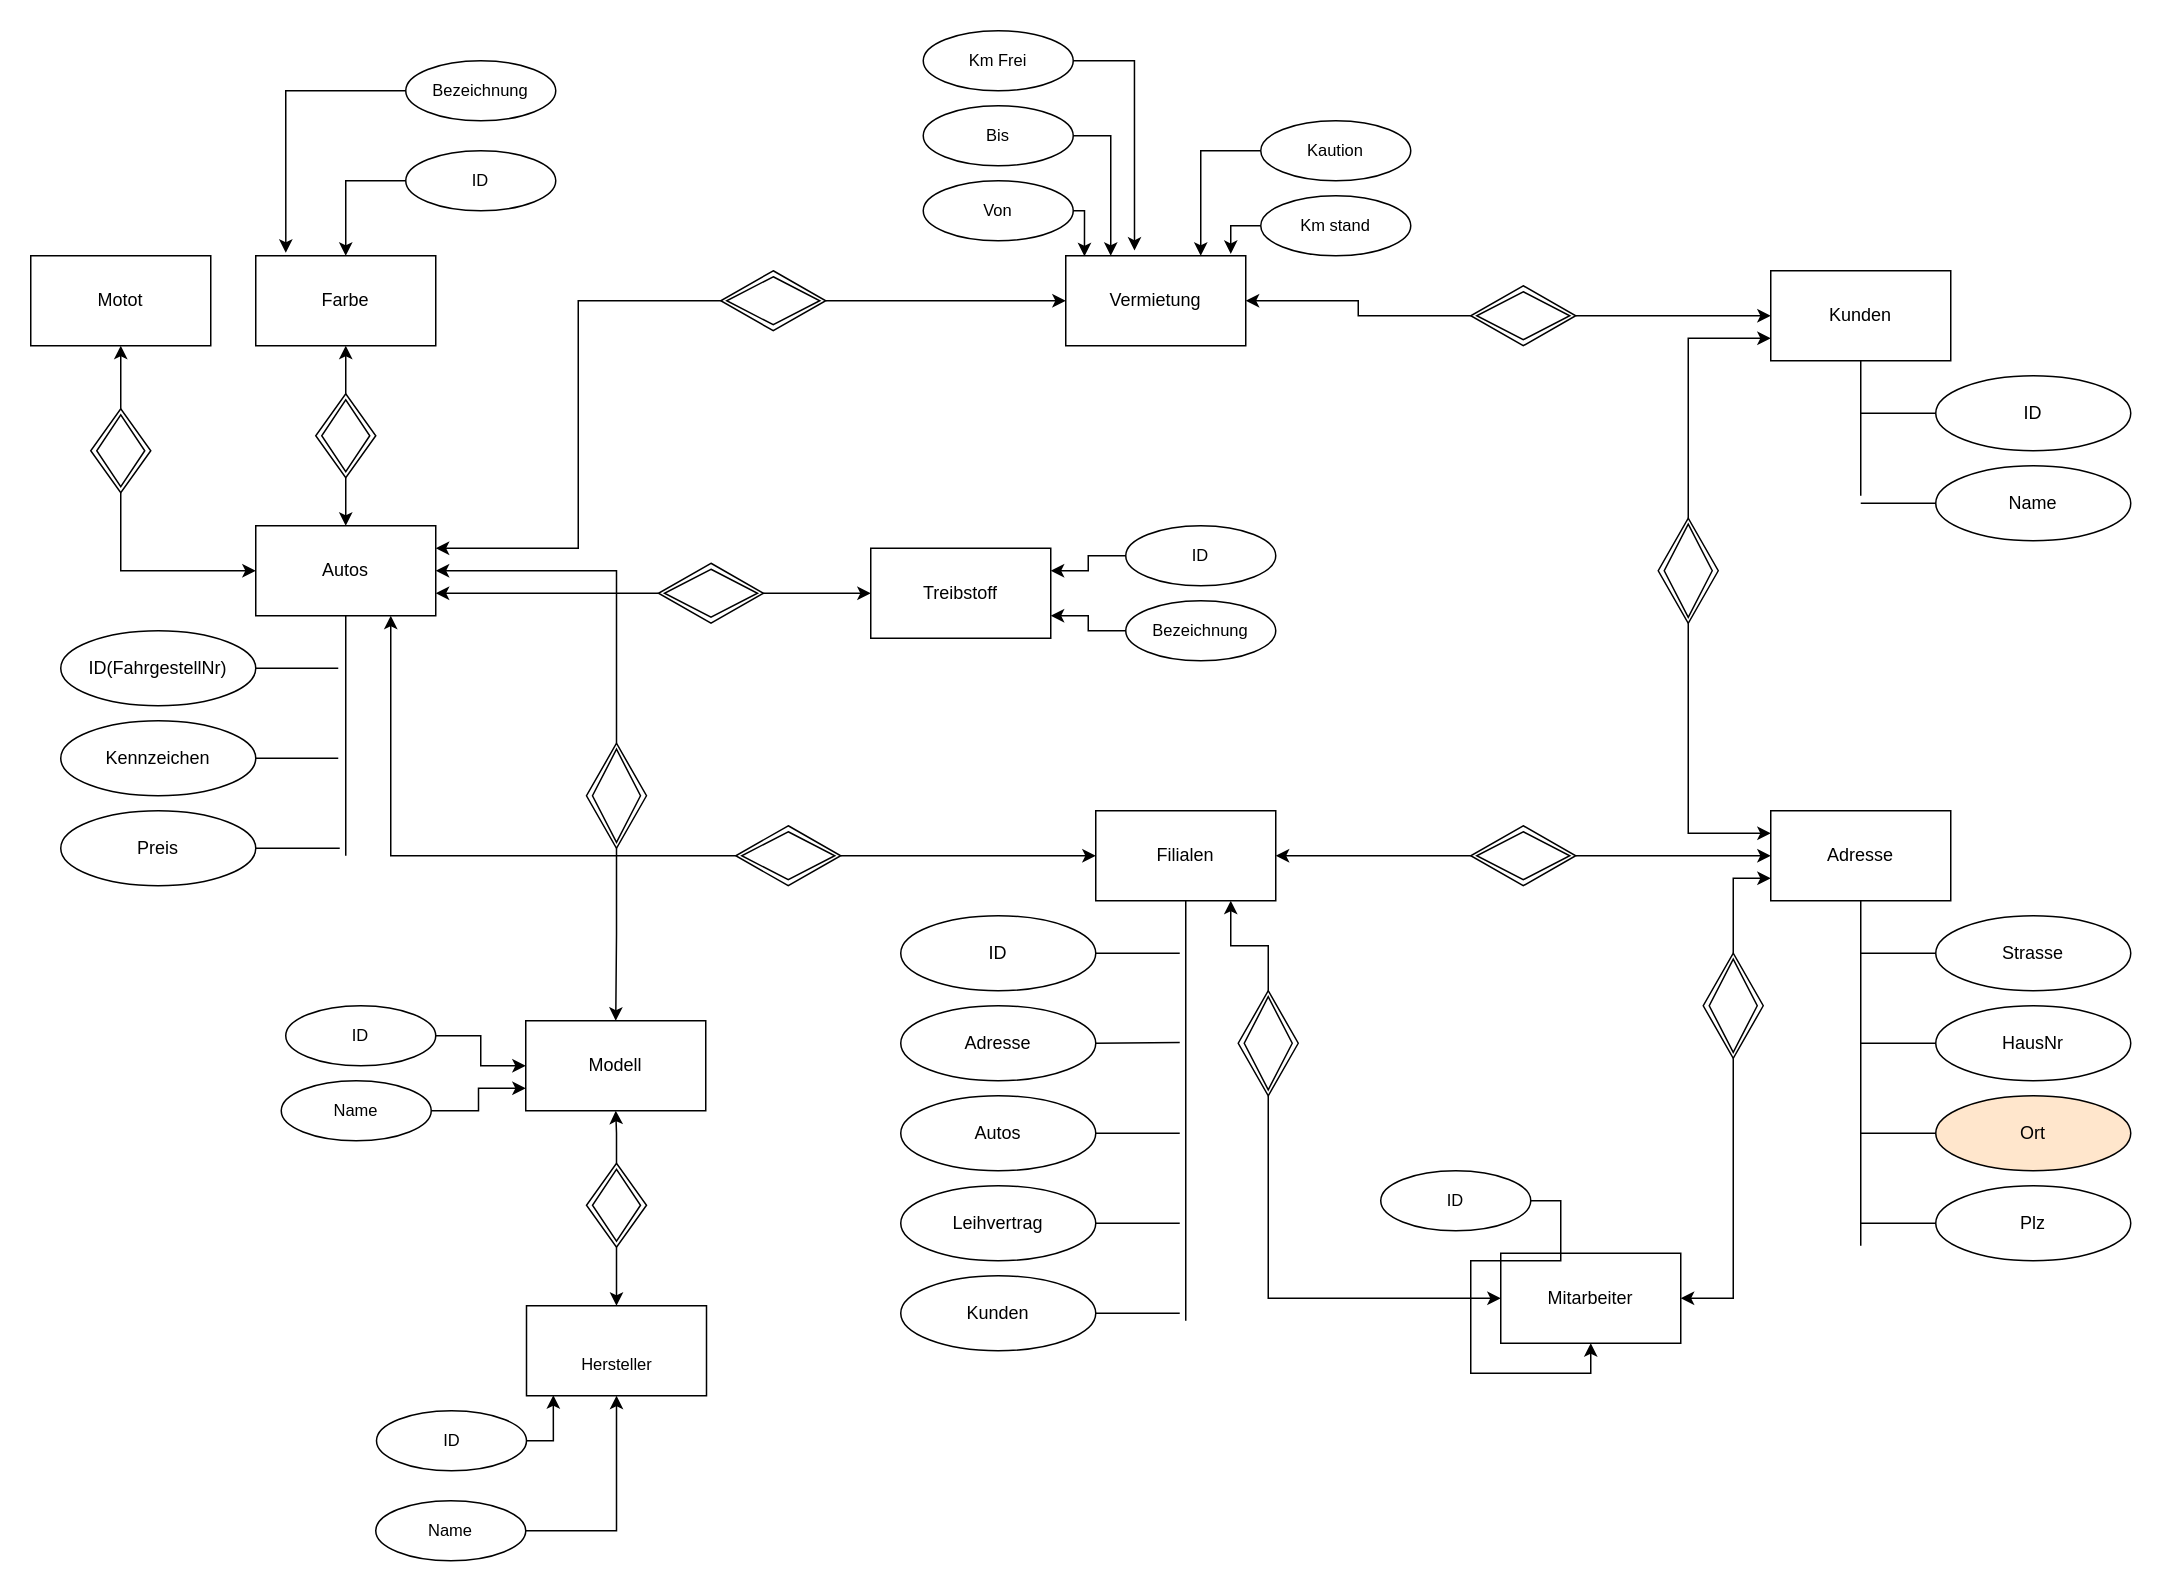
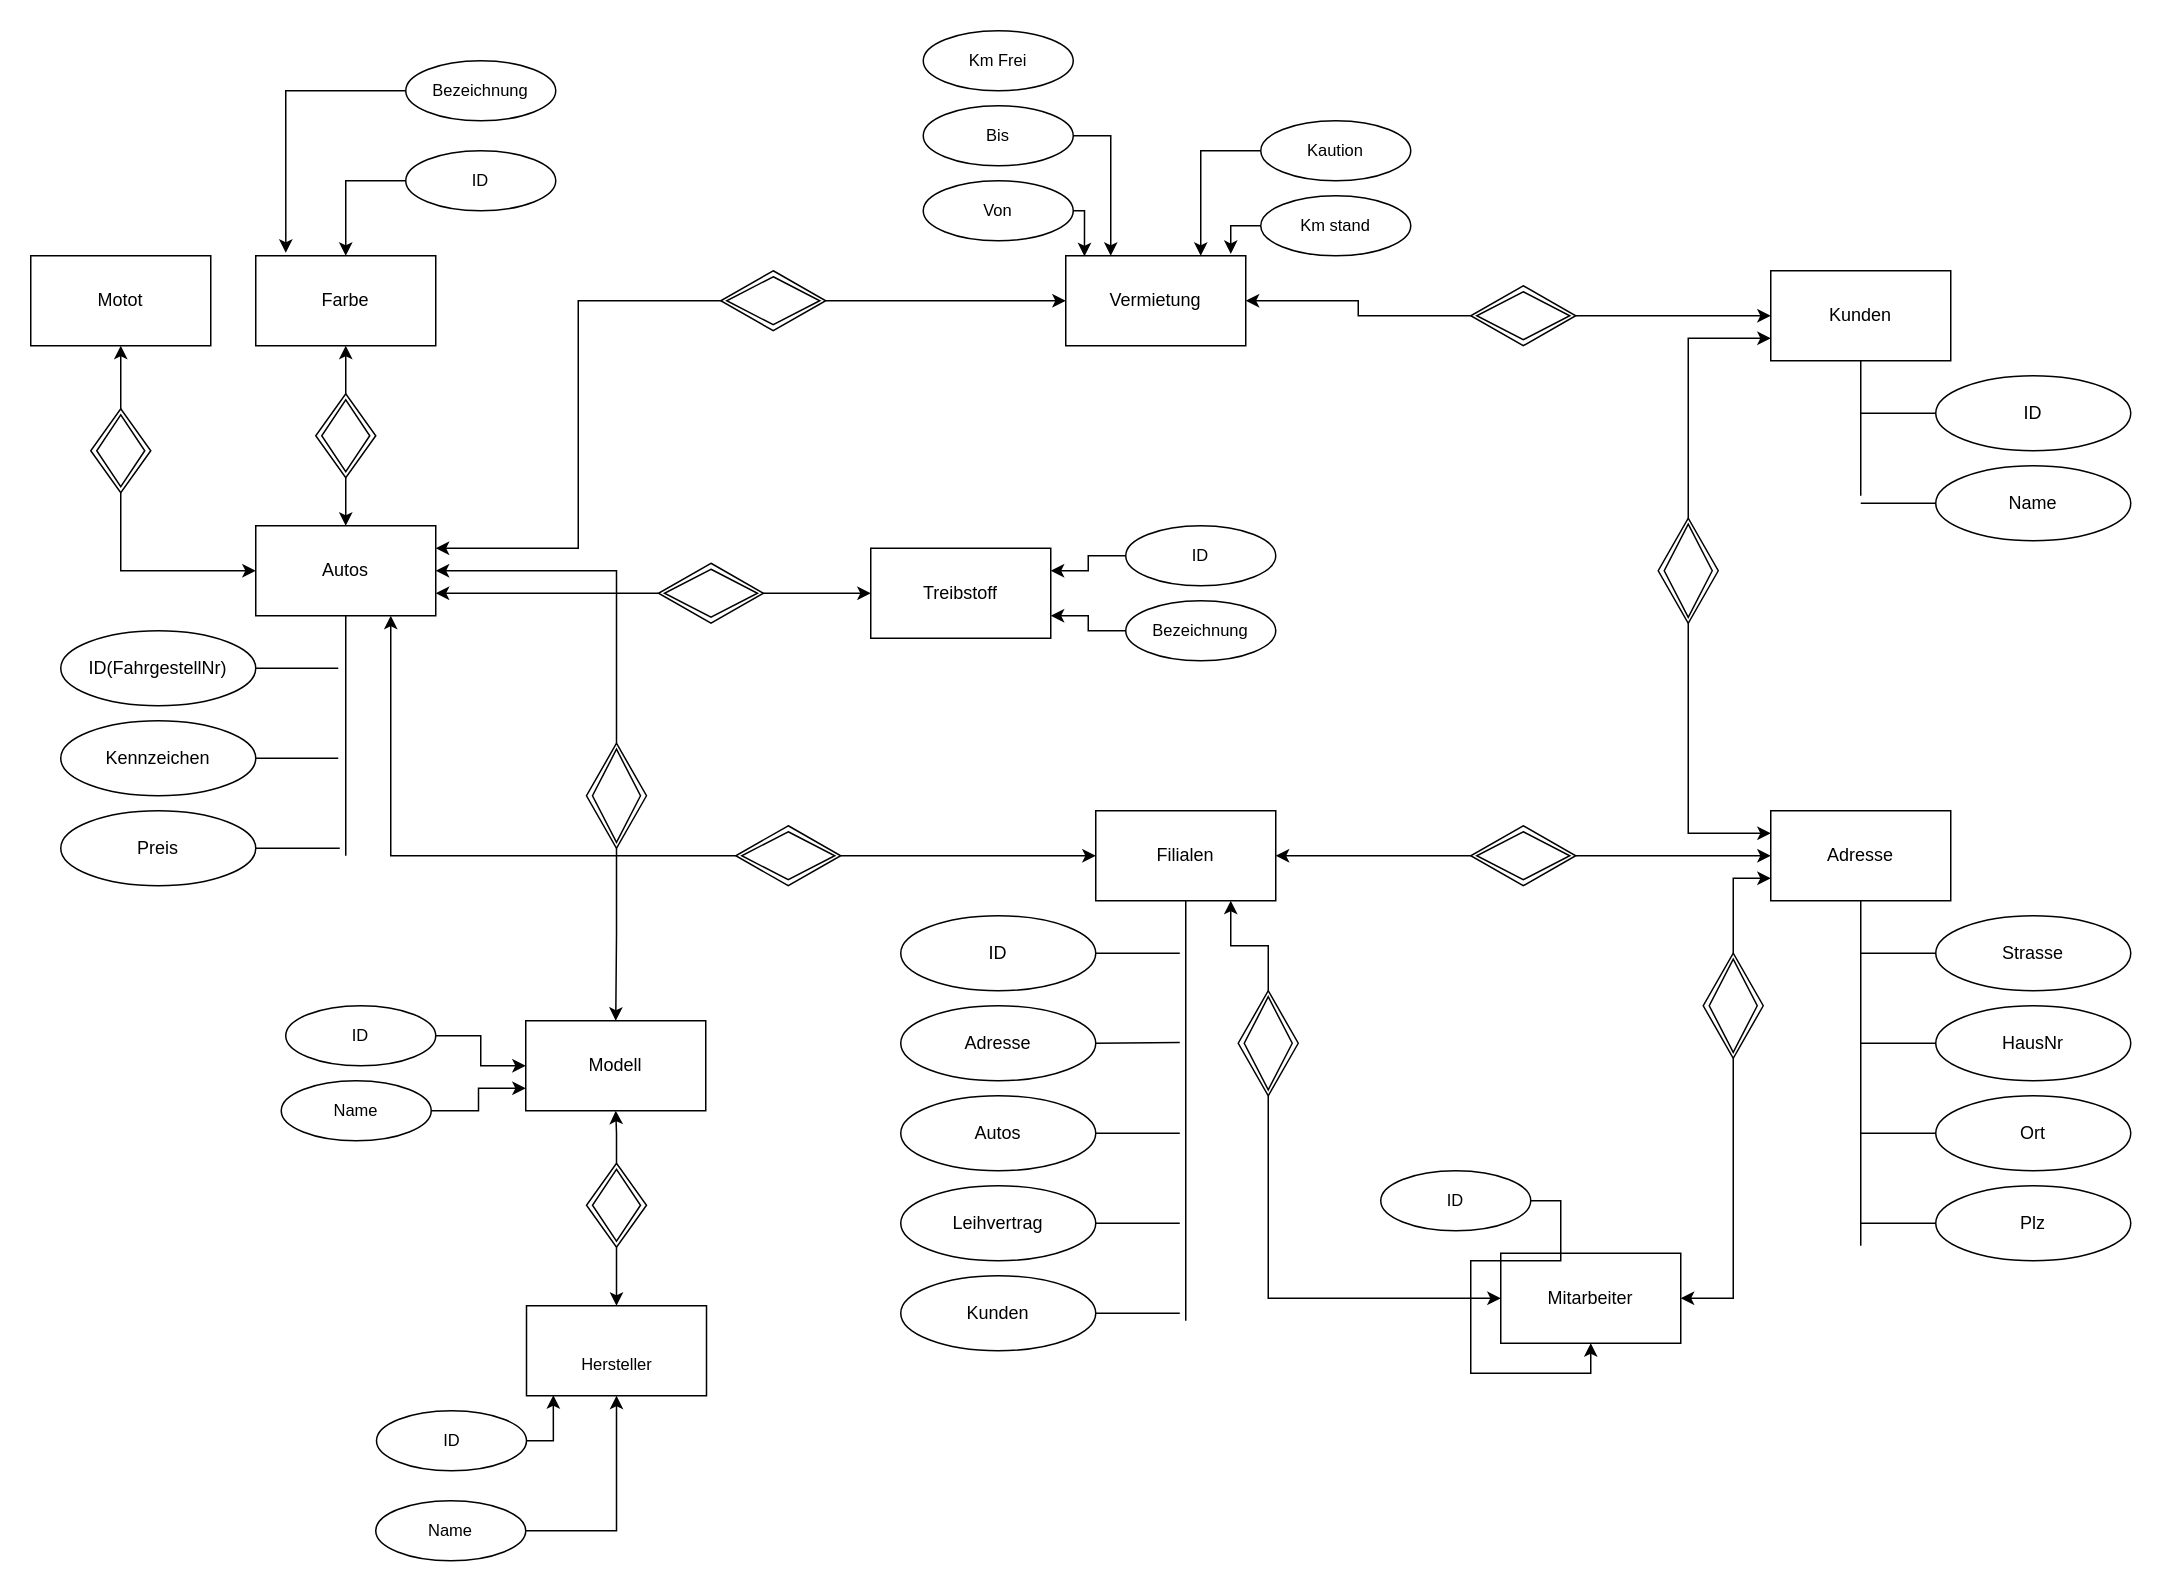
edge "Km Frei" -> "Vermietung": removed
node "Ort": fillcolor #ffe6cc -> #ffffff
